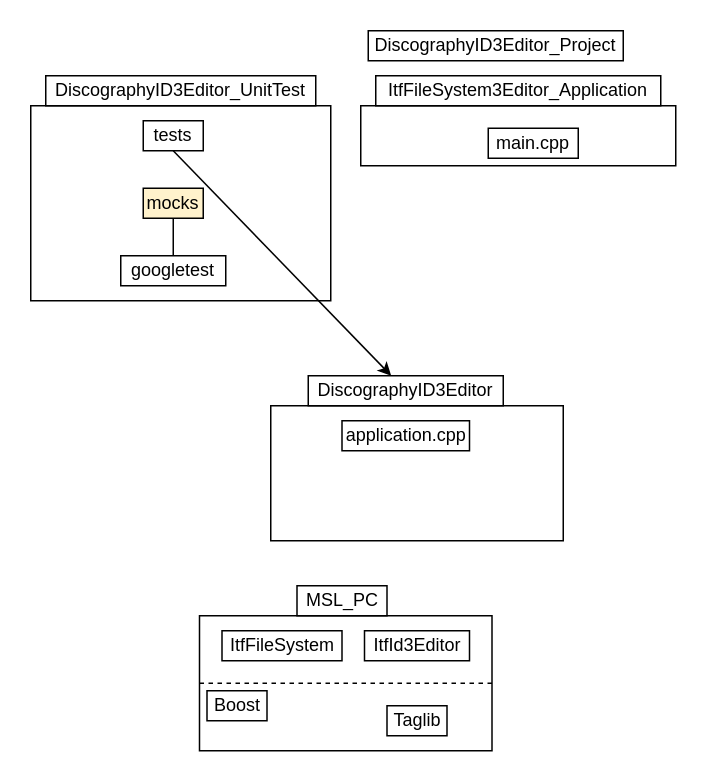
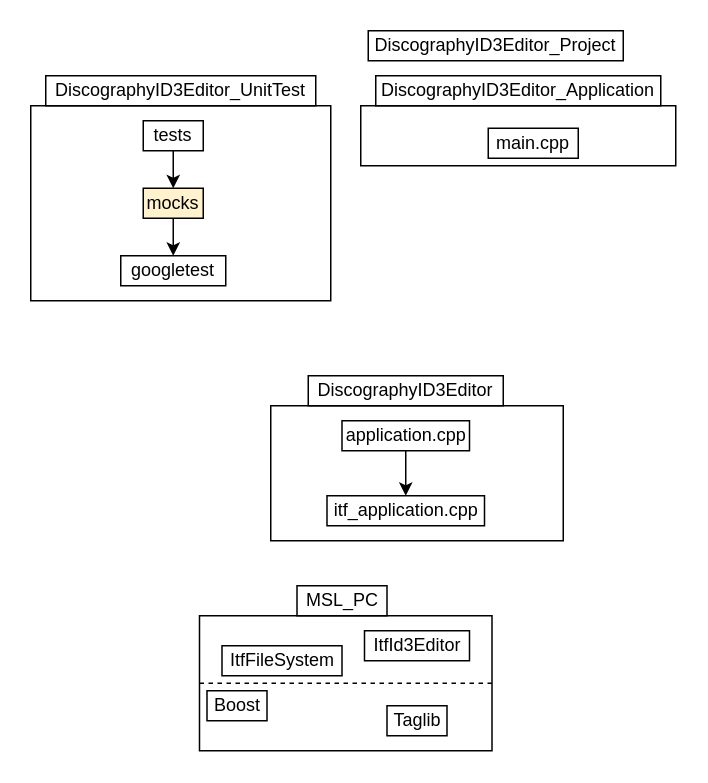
node "ItfFileSystem3Editor_Application": label "ItfFileSystem3Editor_Application" -> "DiscographyID3Editor_Application"
edge "mocks" -- "googletest": arrowhead none -> classic
edge "tests" -> "DiscographyID3Editor": now "tests" -> "mocks"
edge "application.cpp" -> "itf_application.cpp": added
node "itf_application.cpp": added
node "ItfFileSystem": moved (282, 646) -> (282, 661)
